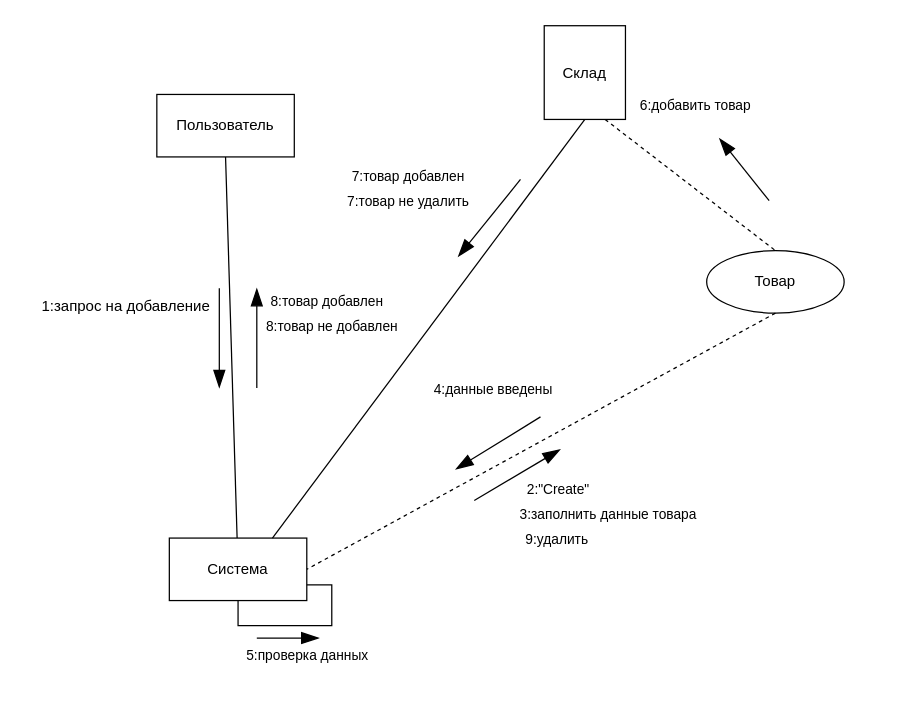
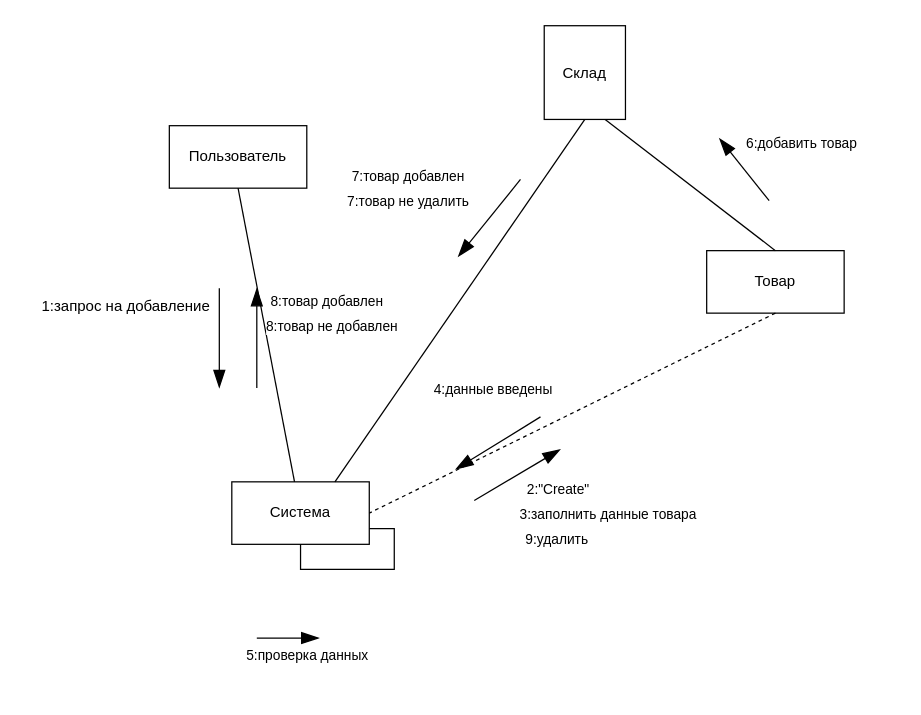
node "6:добавить товар": moved (713, 113) -> (819, 151)
node "Пользователь": moved (226, 126) -> (238, 157)
edge "Склад" -- "Товар": style dashed -> solid
node "Товар": shape ellipse -> rectangle
node "Система": moved (238, 569) -> (301, 513)
